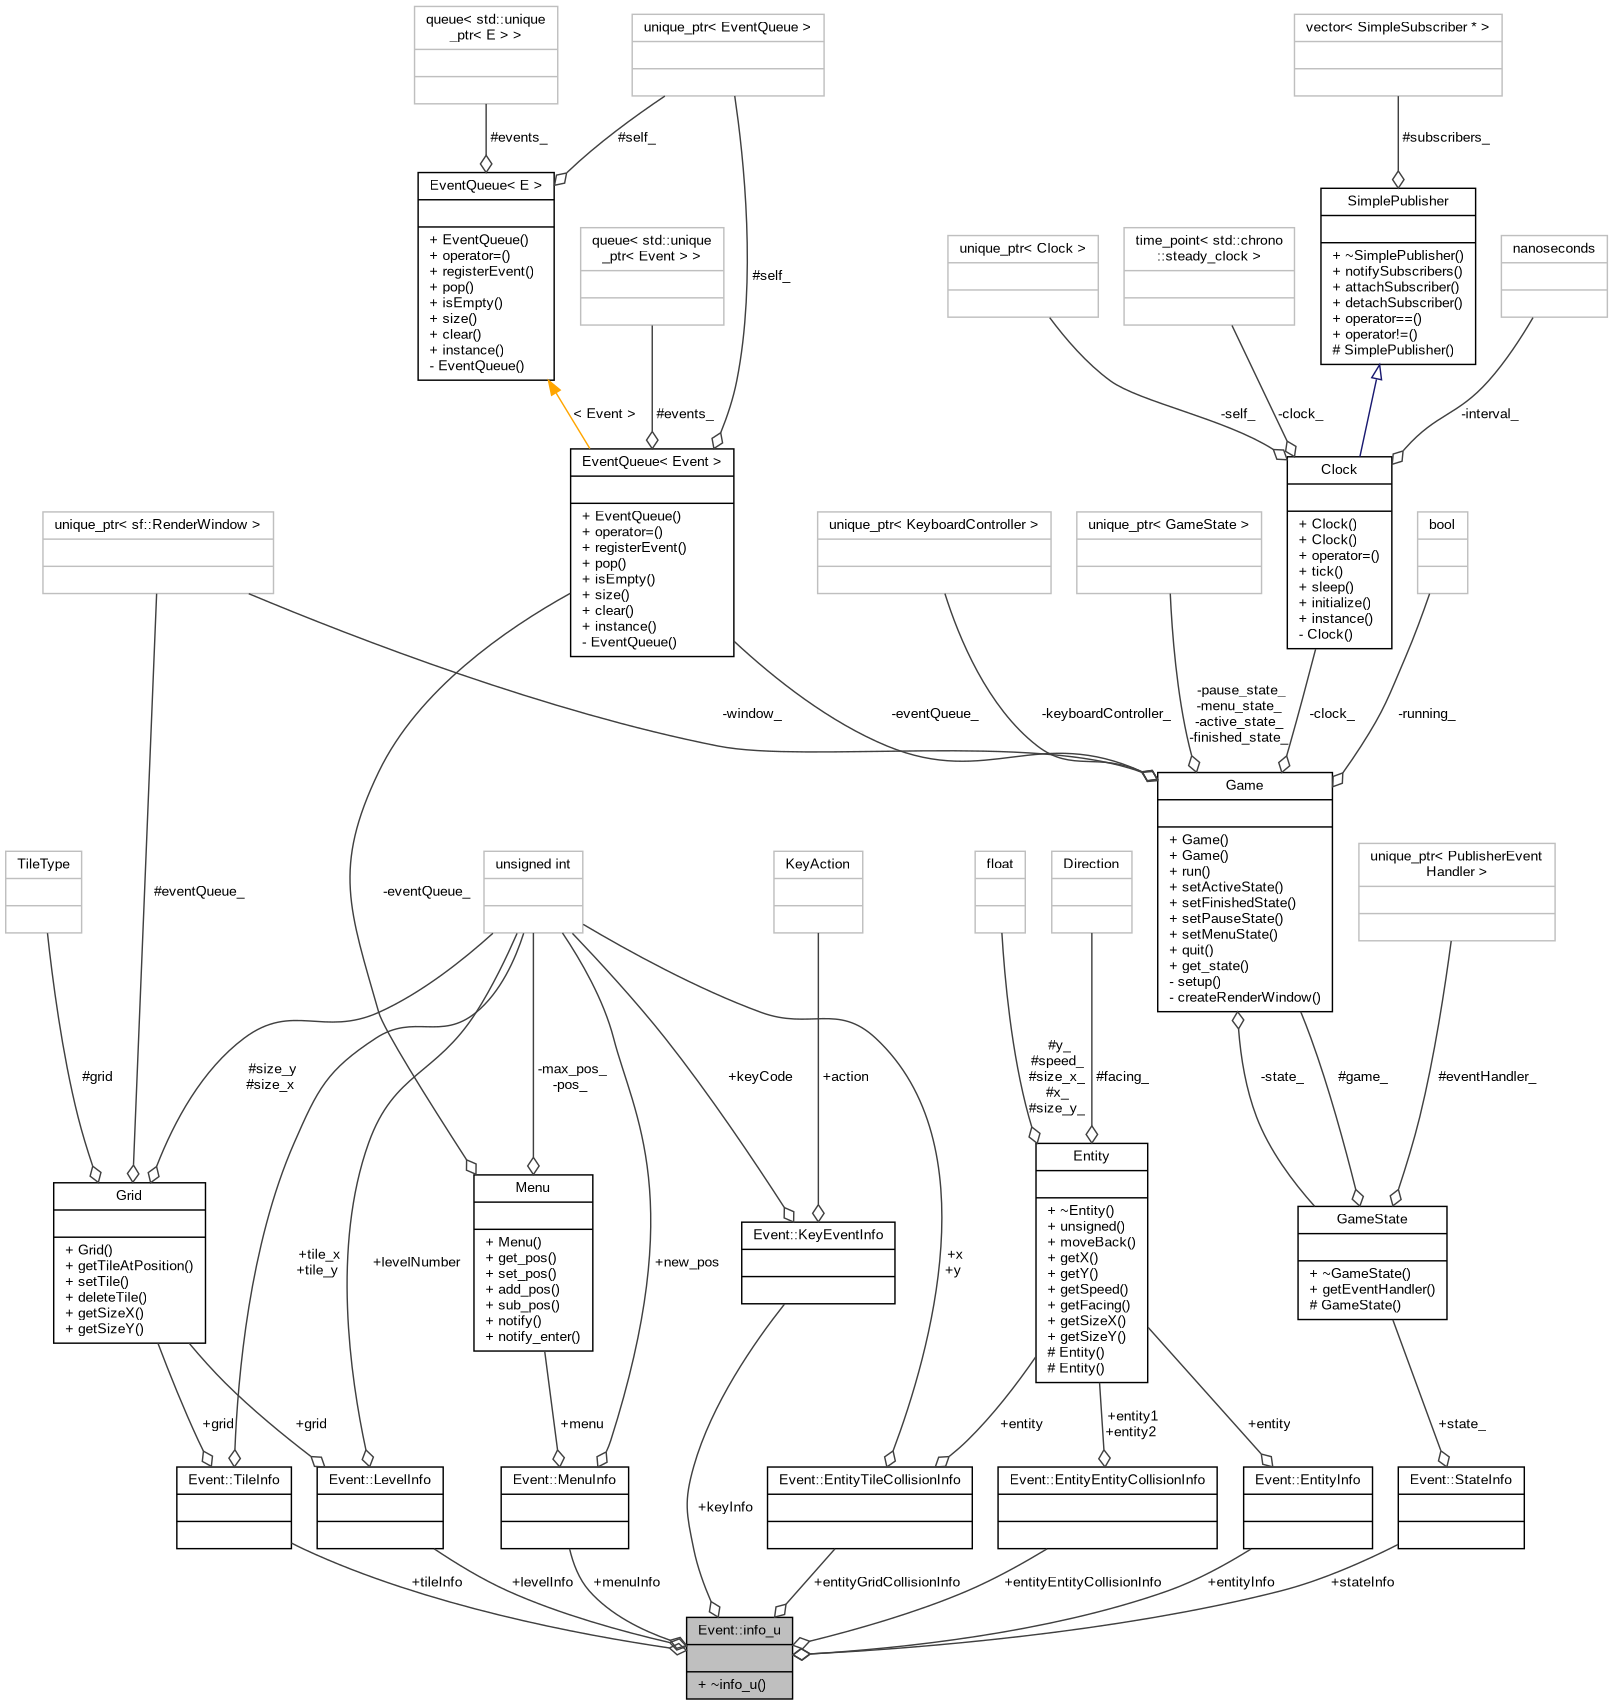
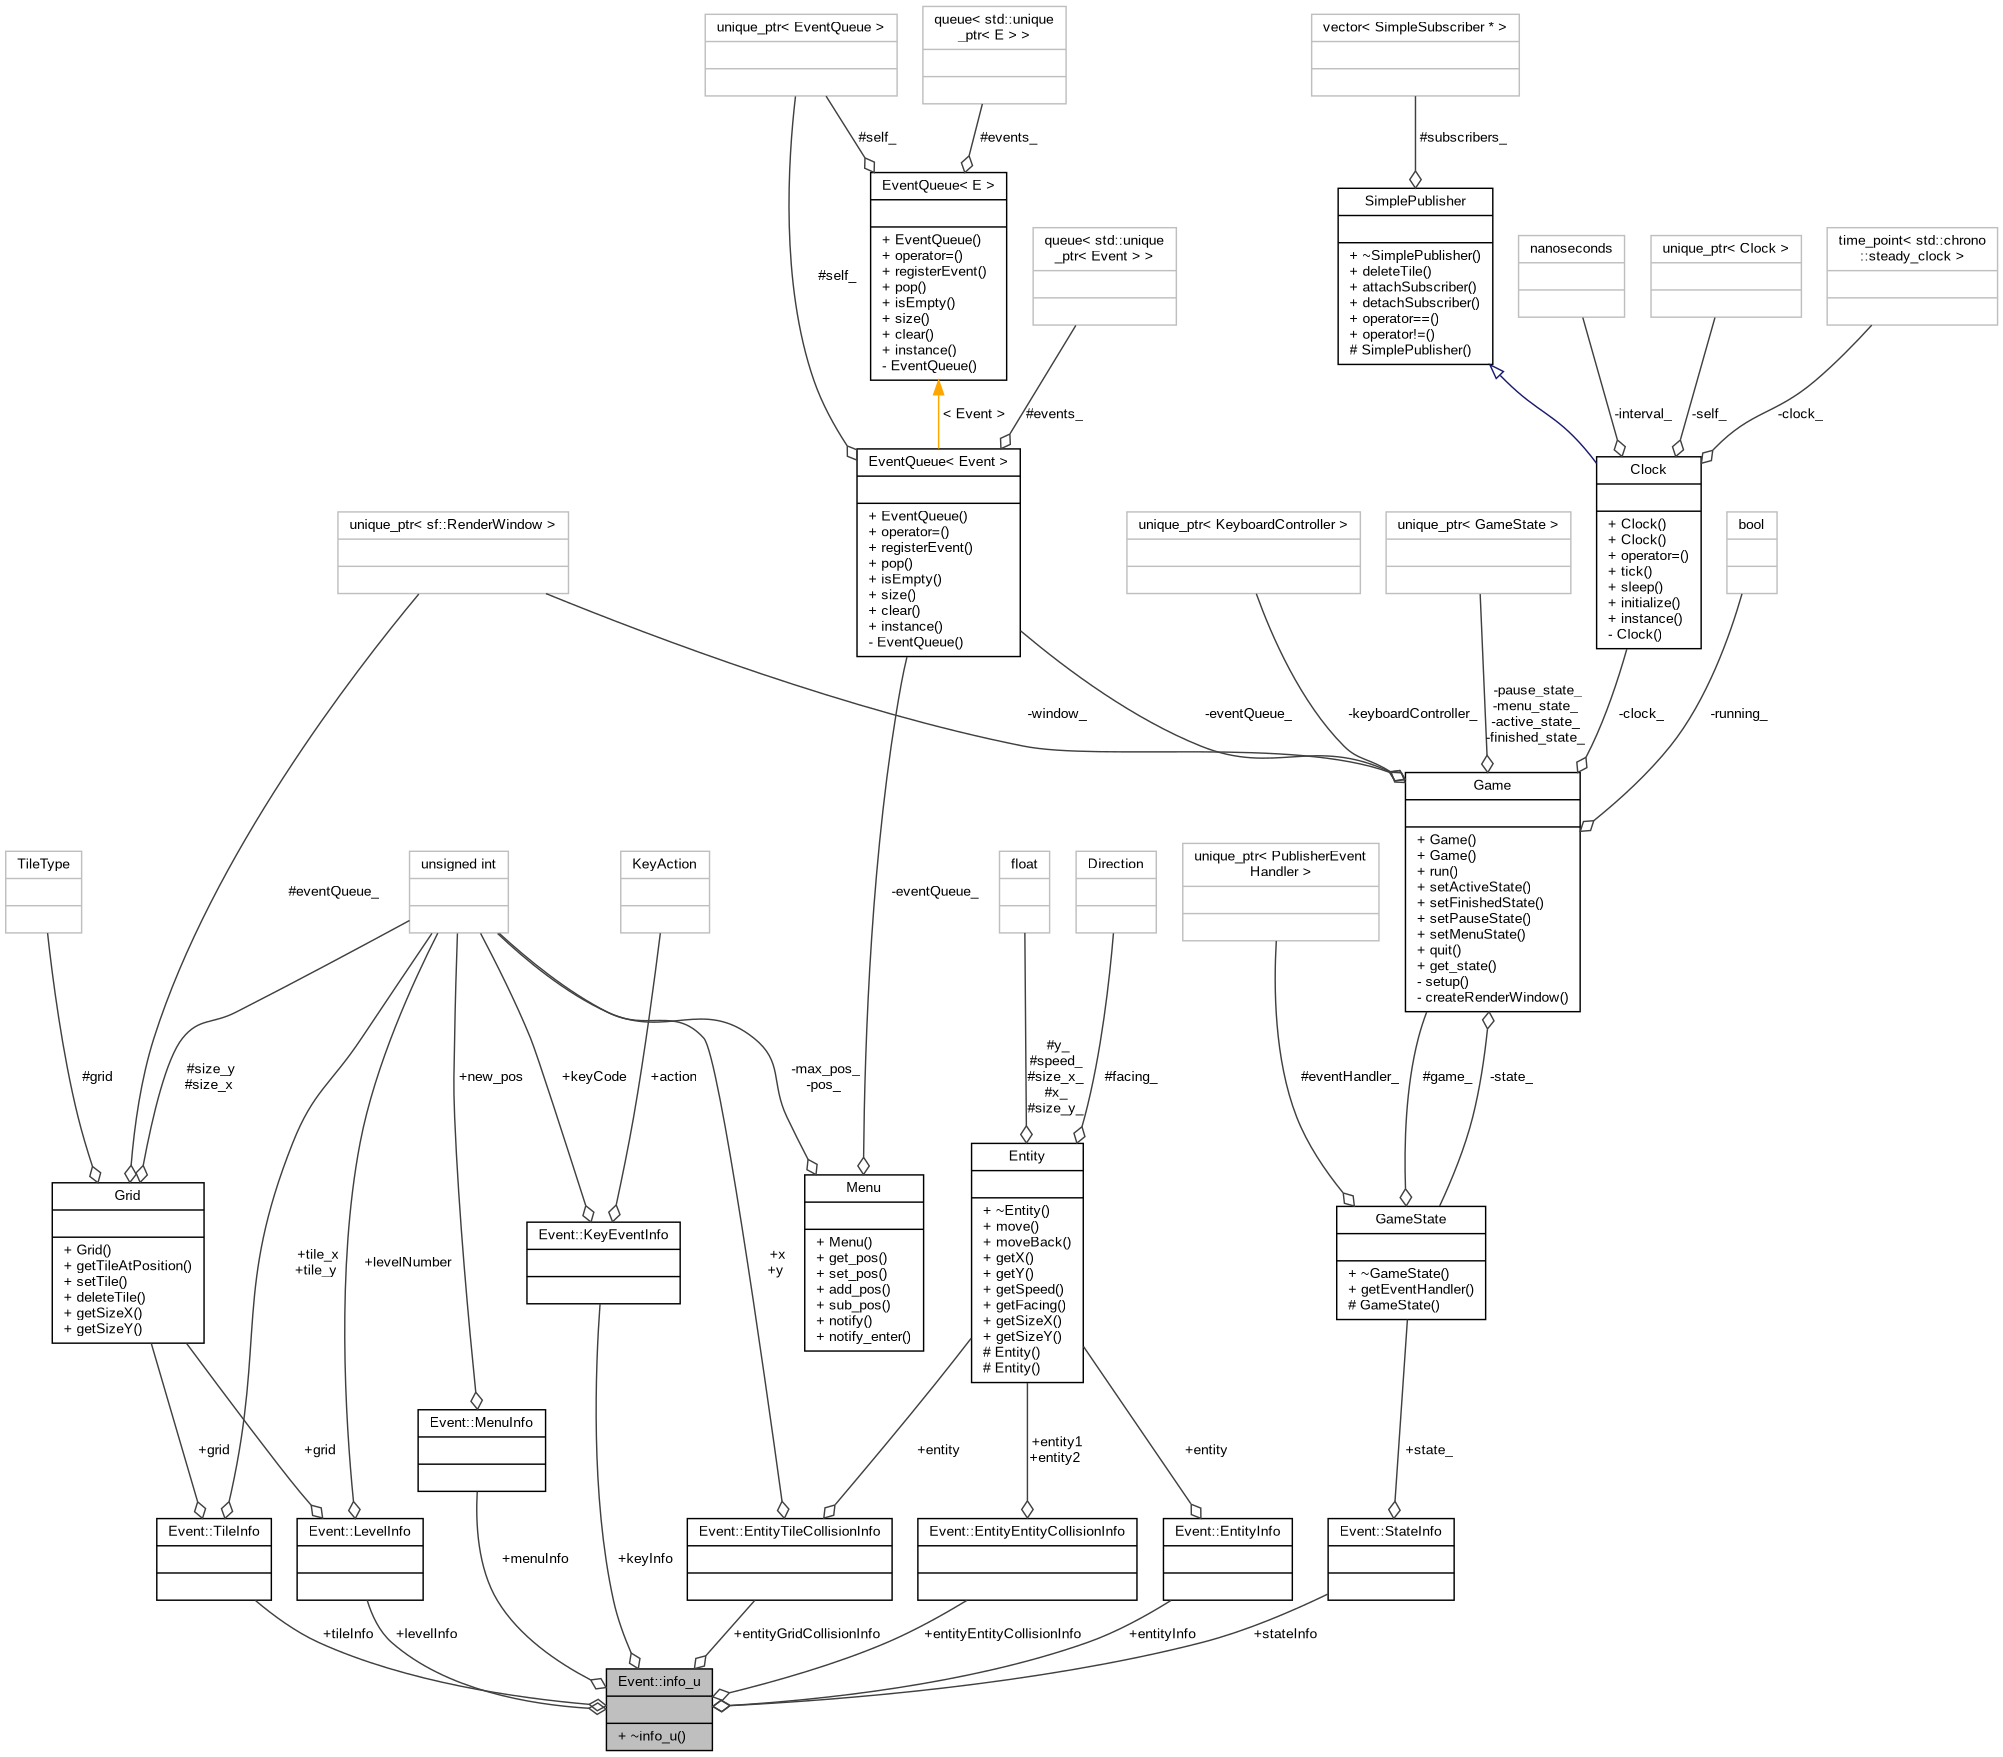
node "SimplePublisher": text "+ notifySubscribers()" -> "+ deleteTile()"
node "Entity": text "+ unsigned()" -> "+ move()"
edge "Menu" -> "Event::MenuInfo": removed, label "+menu"
